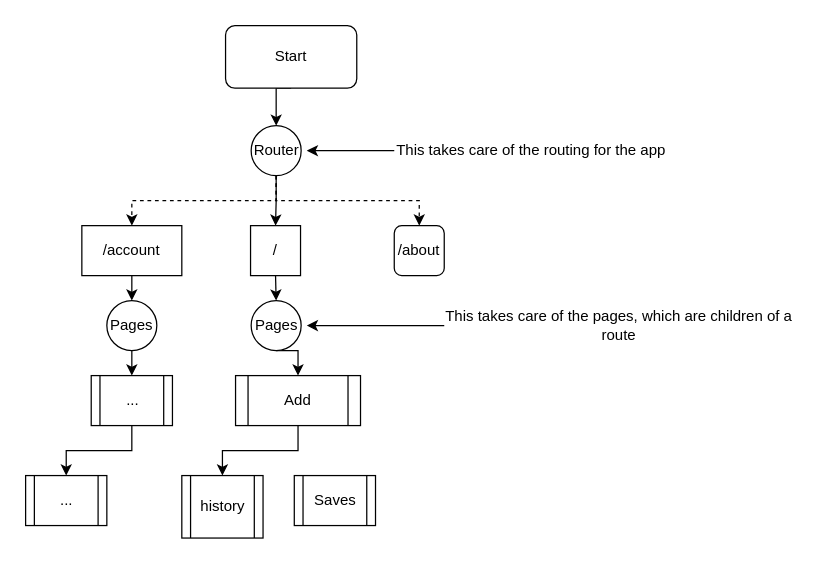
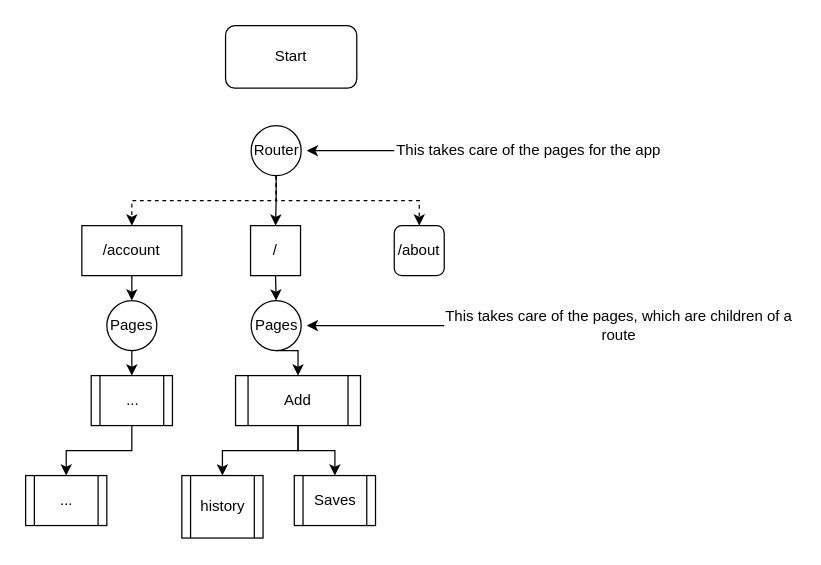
edge "Start" -> "Router": removed
node "This takes care of the routing for the app": label "This takes care of the routing for the app" -> "This takes care of the pages for the app"
edge "Add" -> "Saves": added
